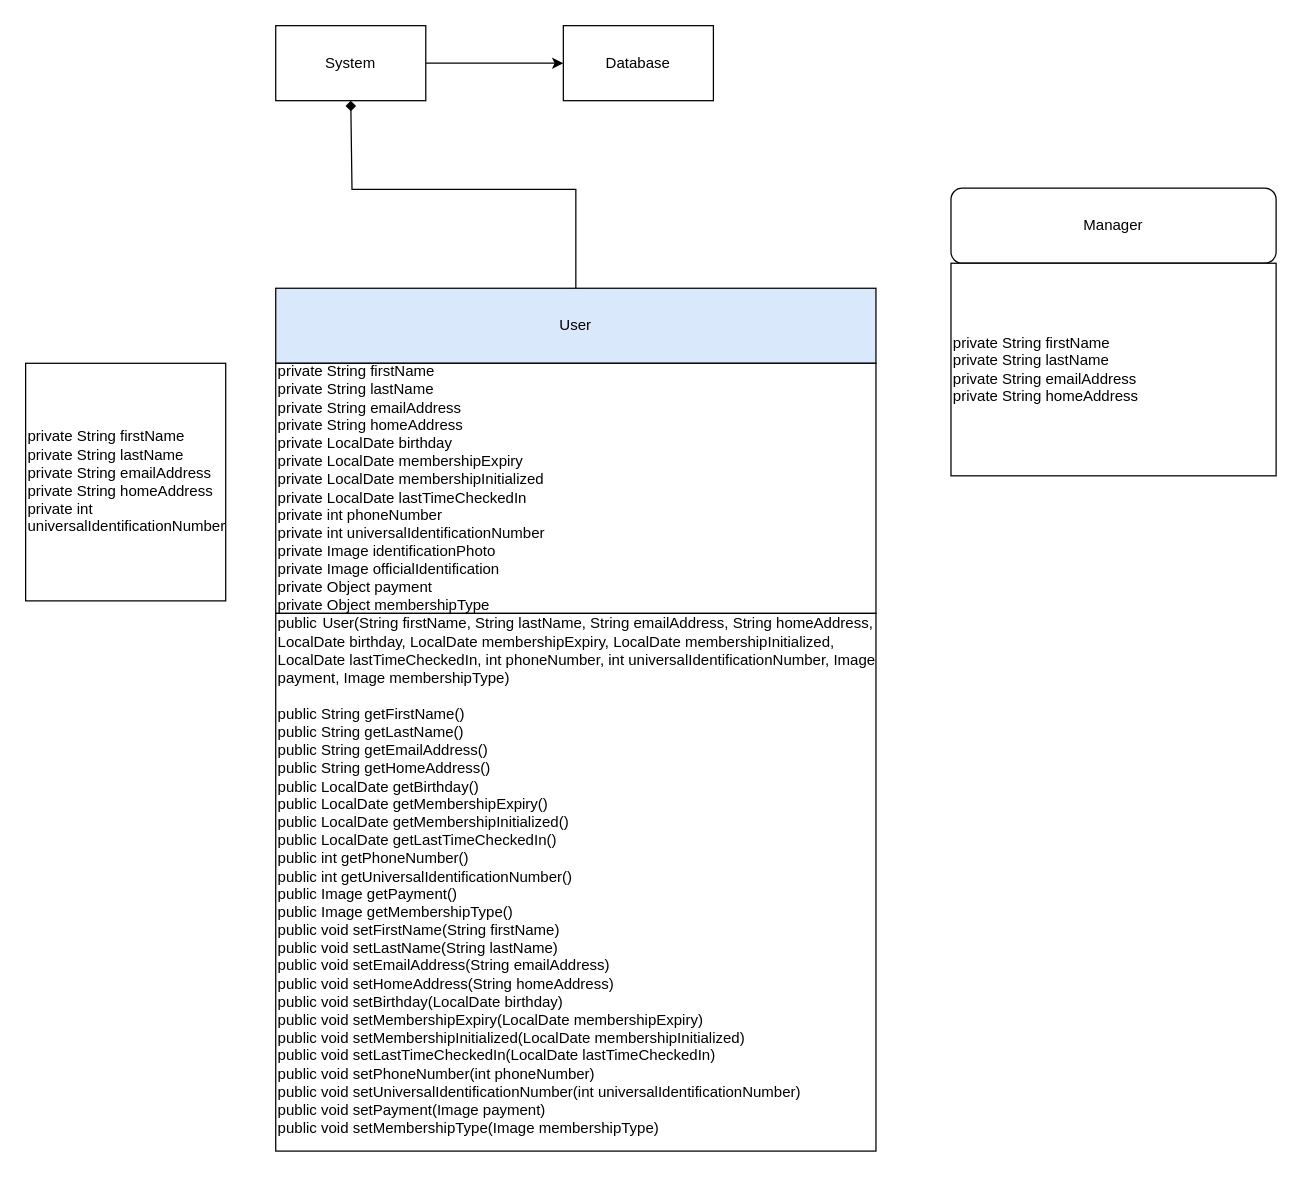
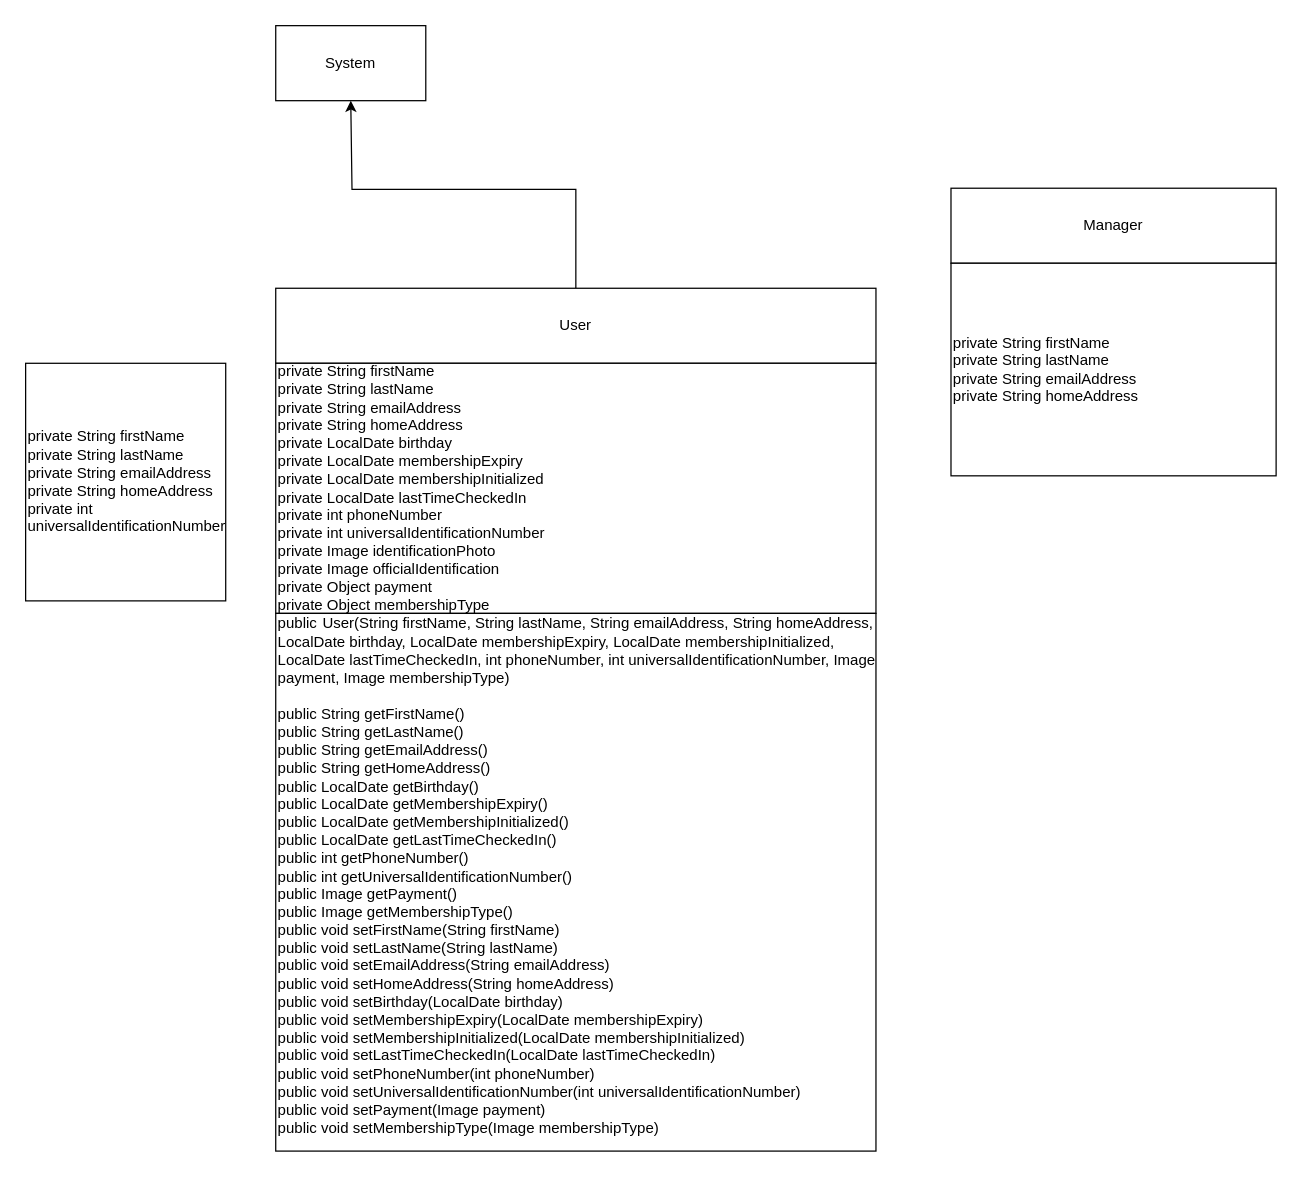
edge "System" -> "Database": removed
node "Database": removed
edge "User" -> "System": arrowhead diamond -> classic
node "Manager": shape rounded rectangle -> rectangle
node "User": fillcolor #dae8fc -> #ffffff
